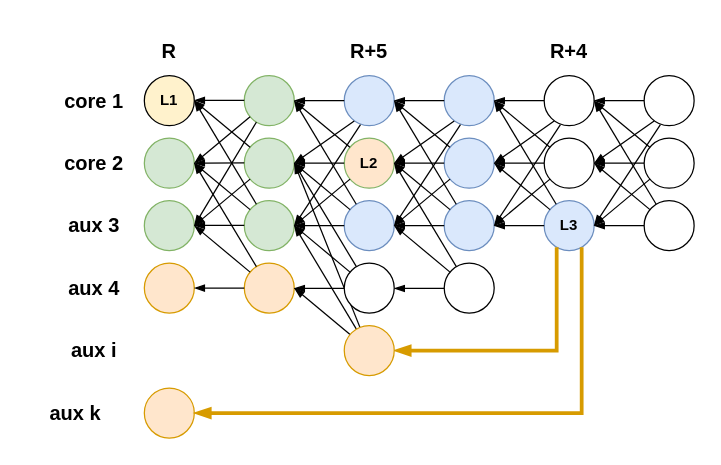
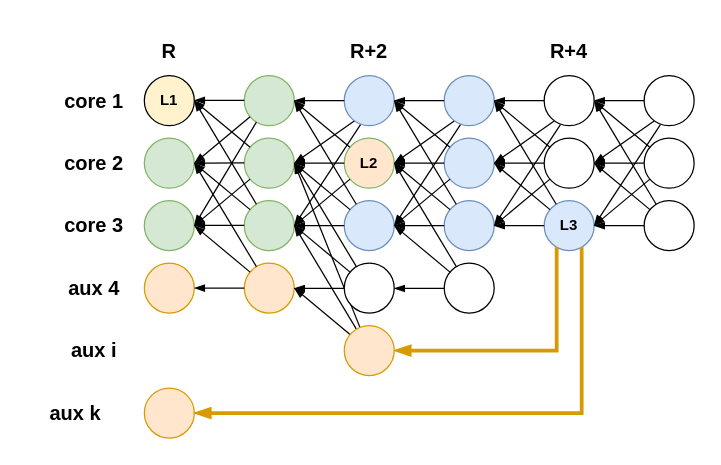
node "R+5": label "R+5" -> "R+2"
node "aux 3": label "aux 3" -> "core 3"
